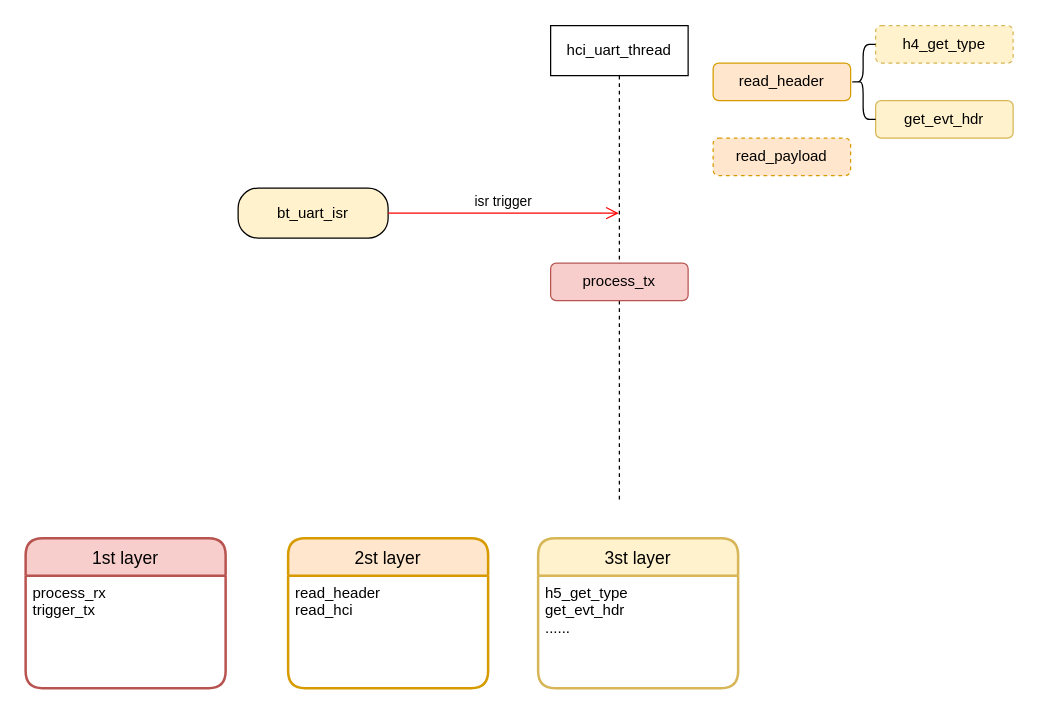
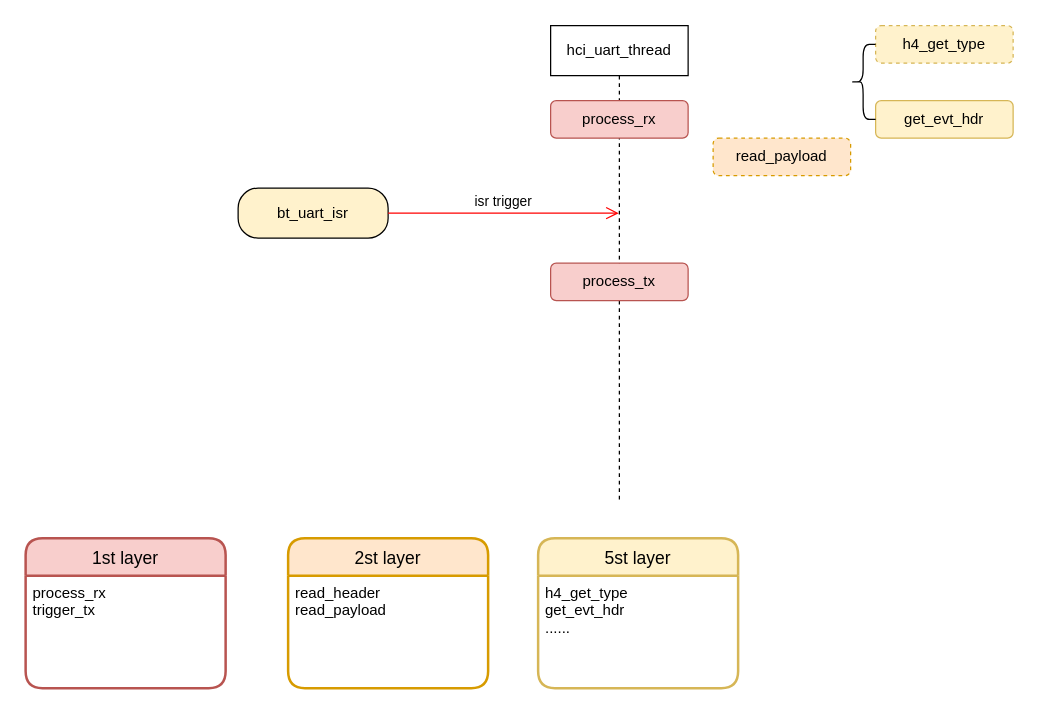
node "read_header": removed
node "process_rx": added
node "3st layer": label "3st layer" -> "5st layer"
node "read_header read_hci": label "read_header read_hci" -> "read_header read_payload"
node "h5_get_type get_evt_hdr ......": label "h5_get_type get_evt_hdr ......" -> "h4_get_type get_evt_hdr ......"
